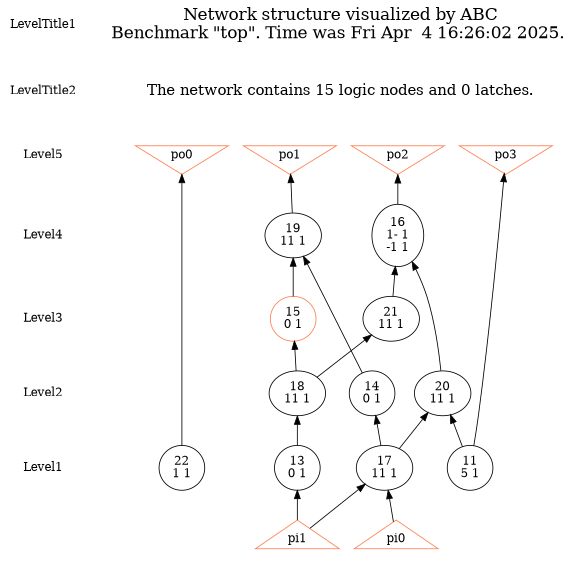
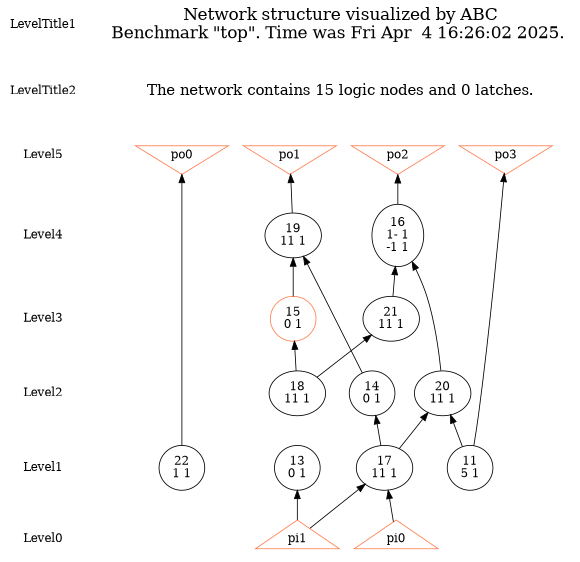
edge "13 0 1" -> "18 11 1": removed
node "Level0": added
